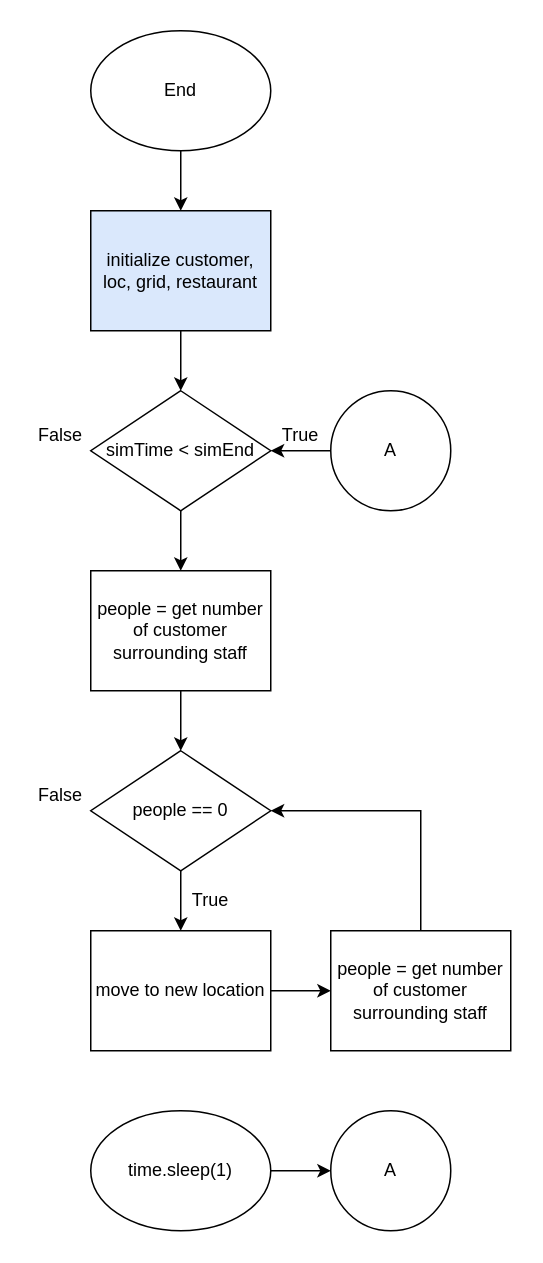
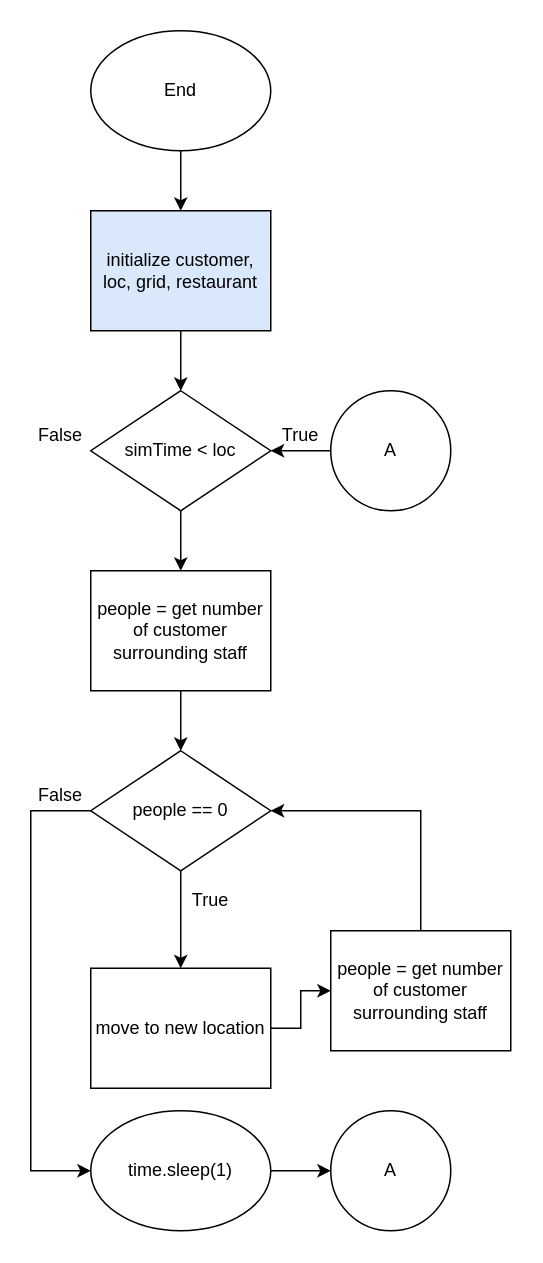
node "simTime < simEnd": label "simTime < simEnd" -> "simTime < loc"
edge "people == 0" -> "time.sleep(1)": added
node "move to new location": moved (181, 991) -> (181, 1028)
